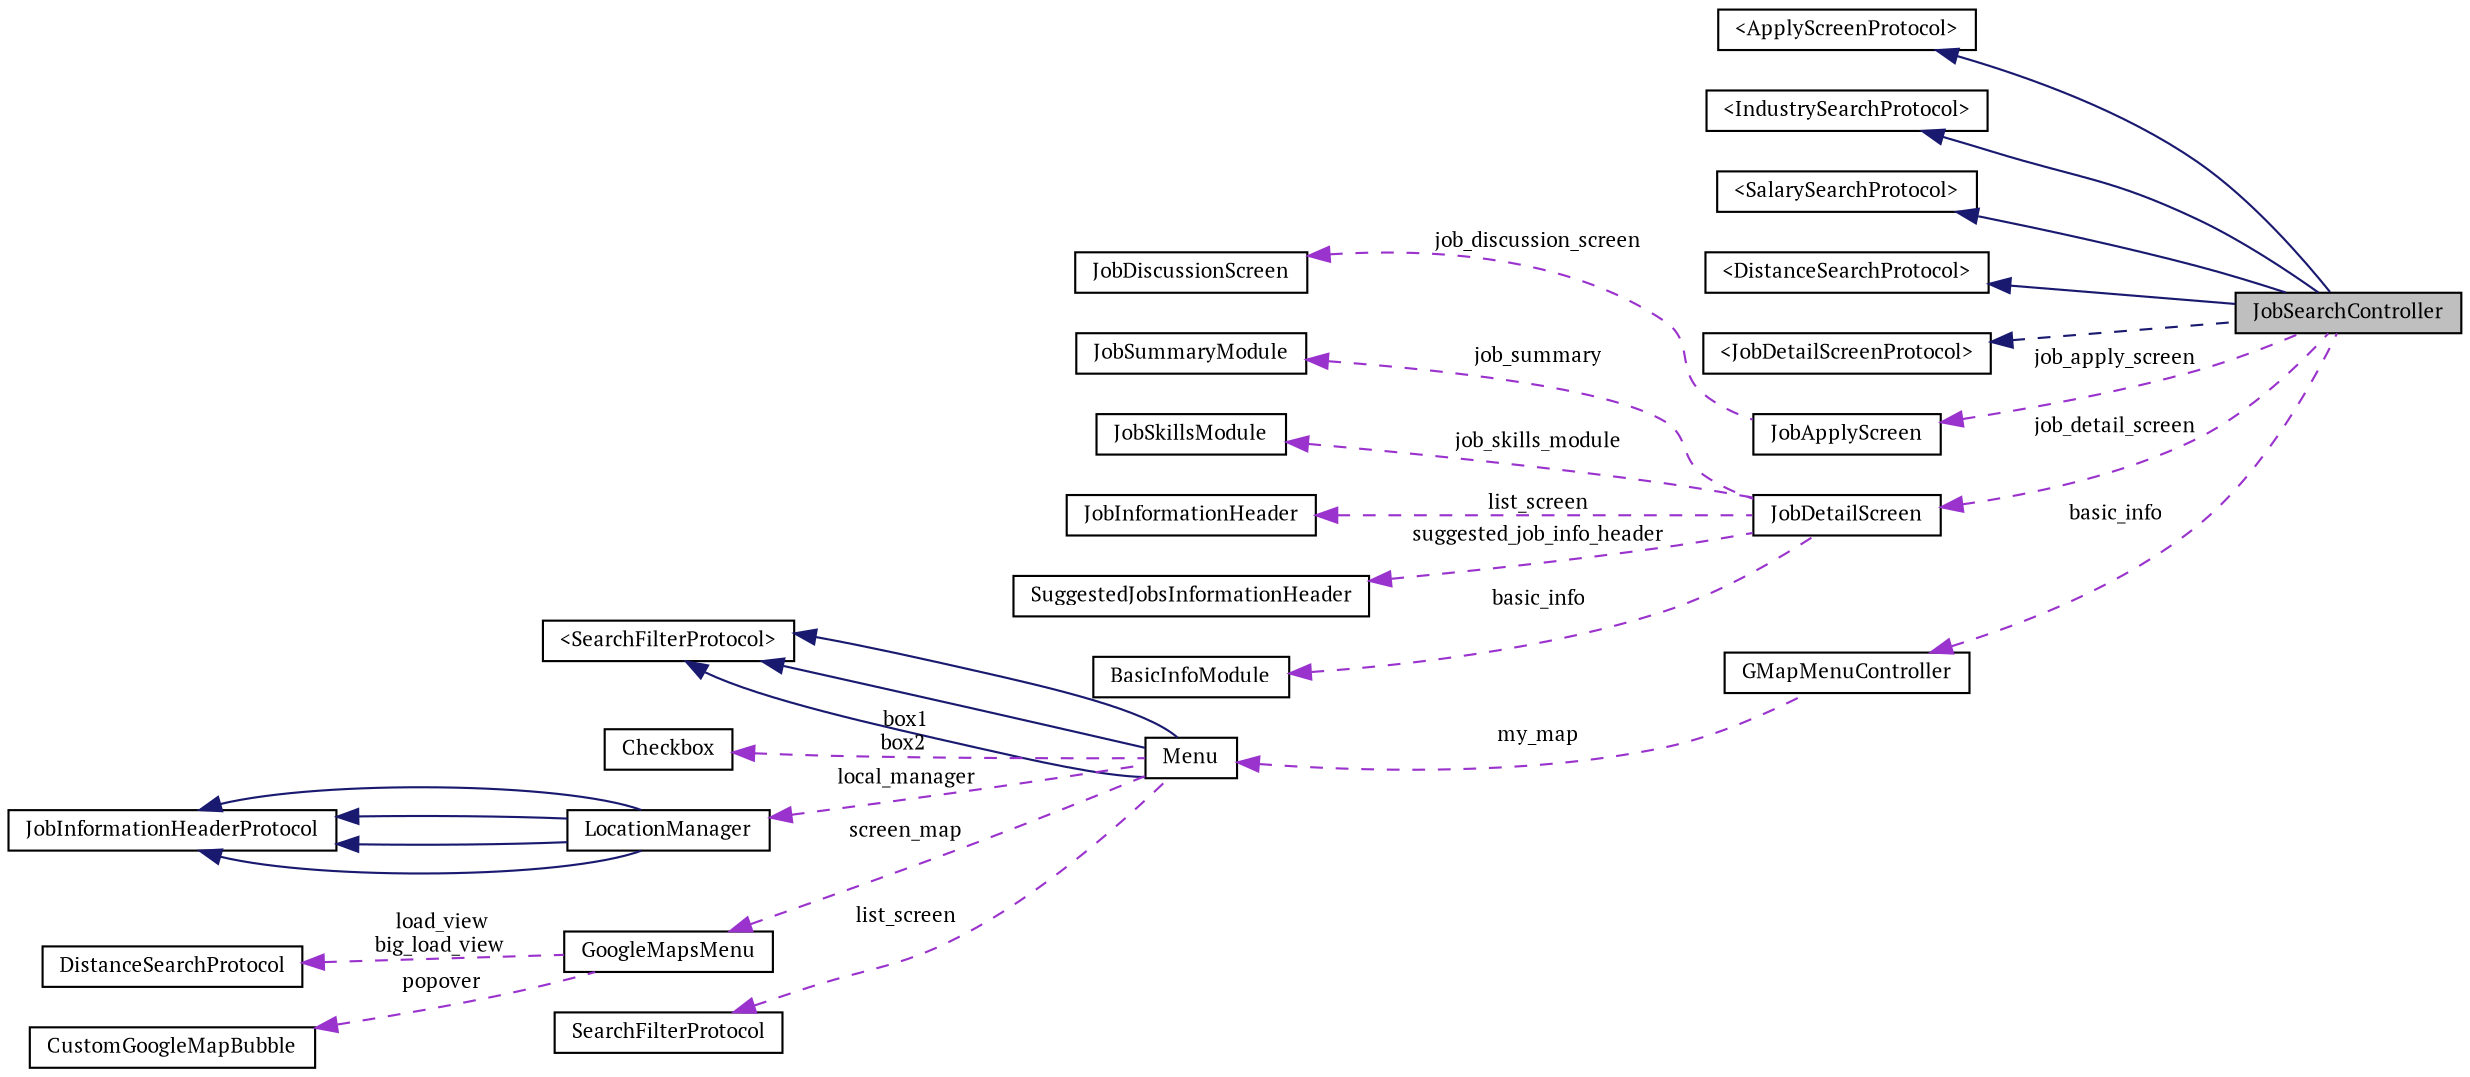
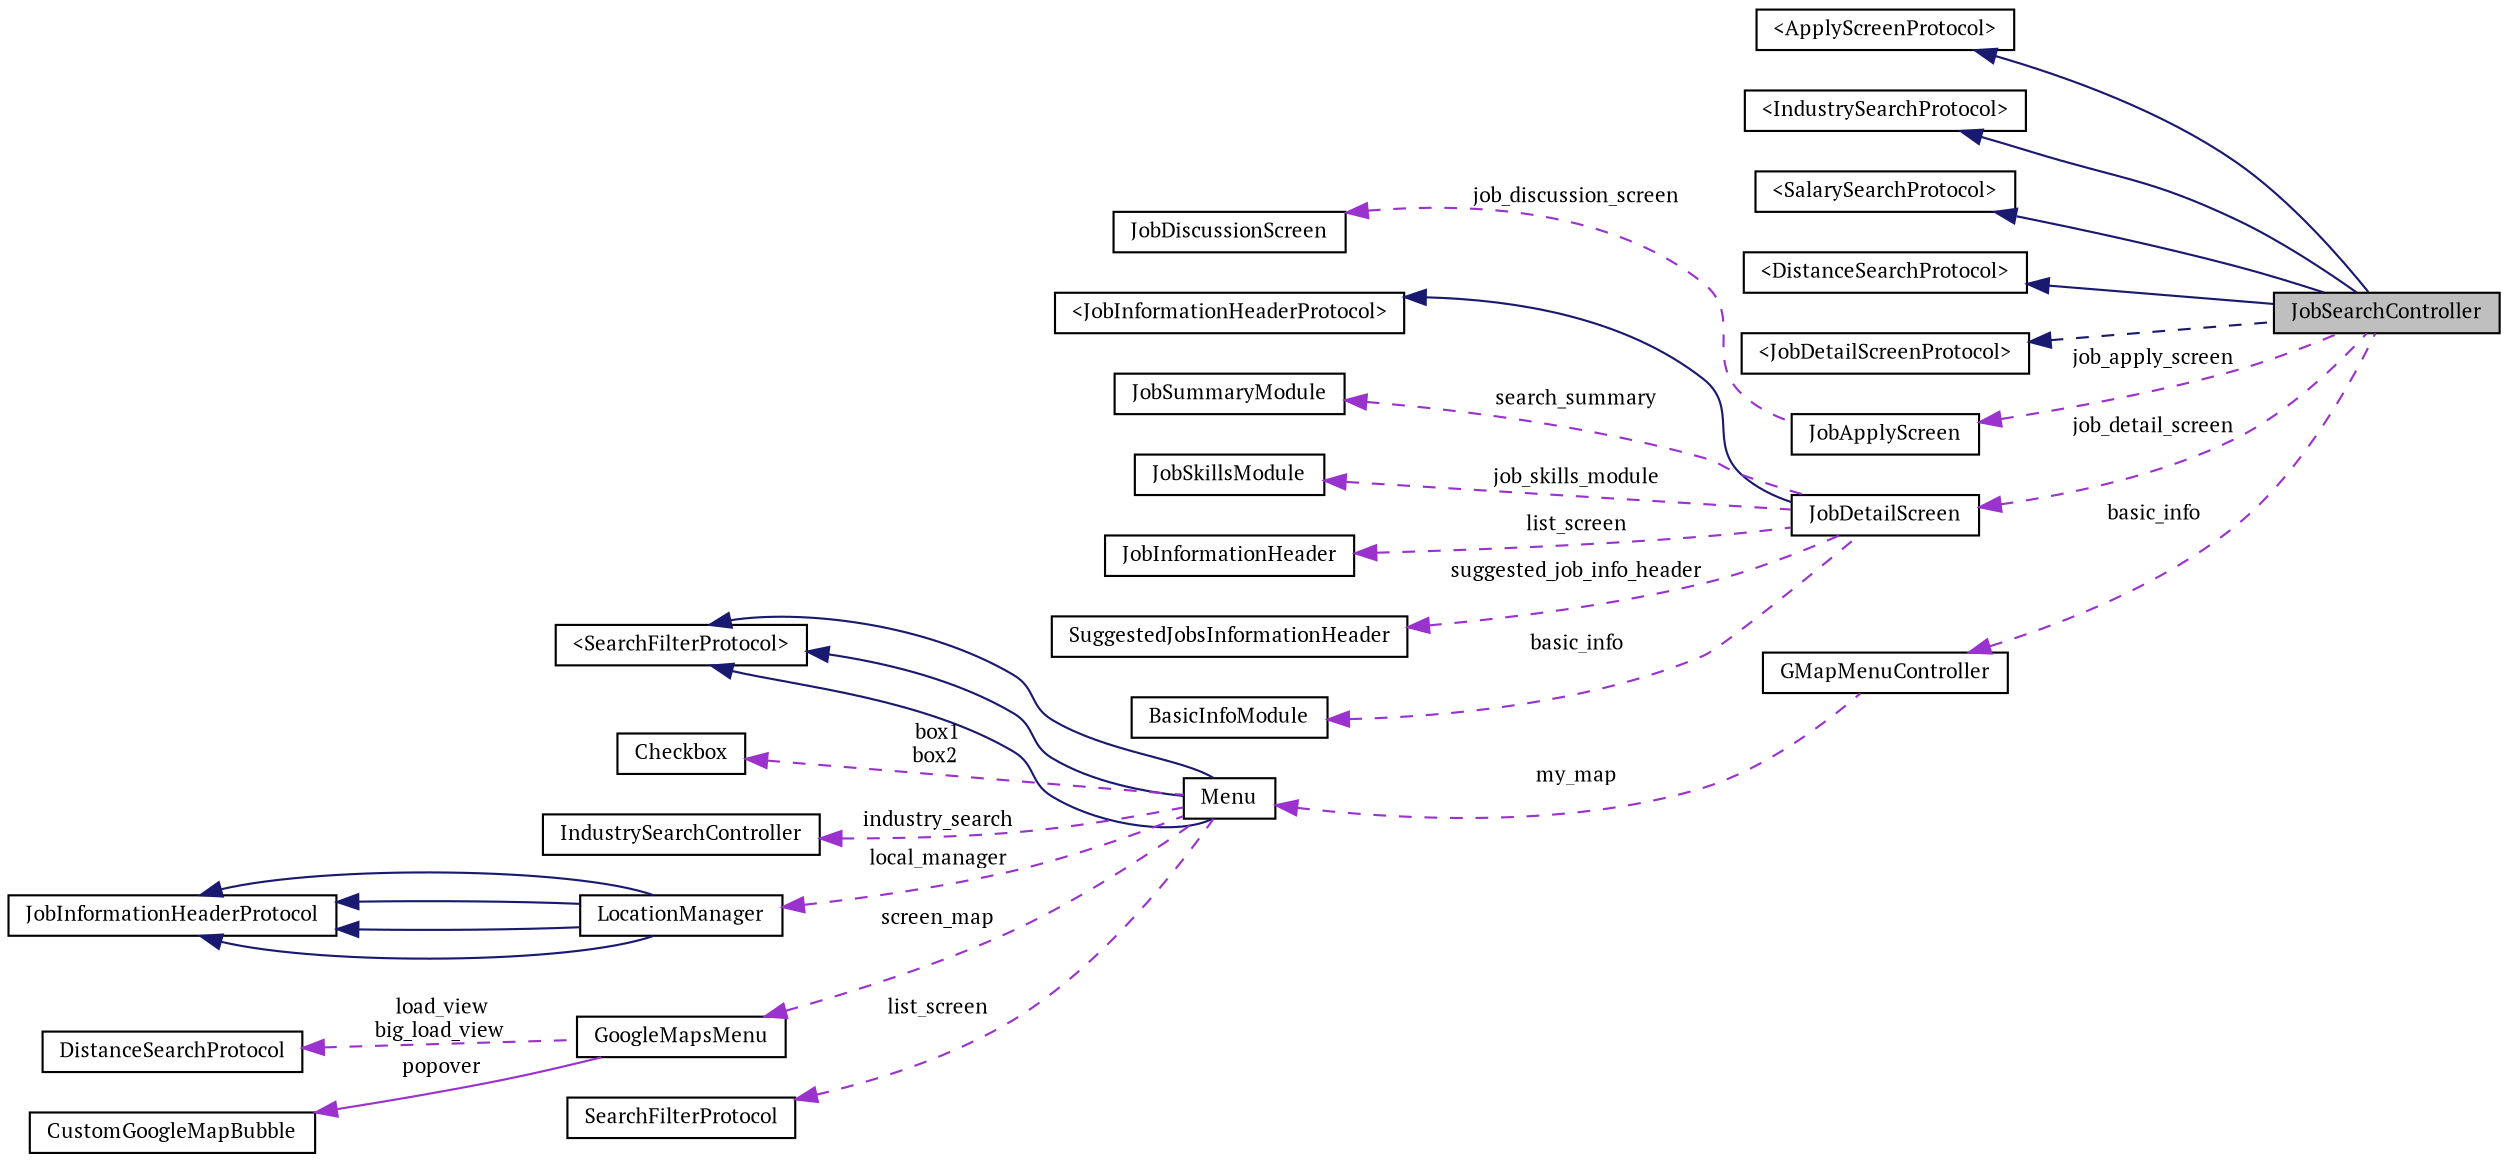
node "<JobInformationHeaderProtocol>": added
edge "JobDetailScreen" -> "JobSummaryModule": label " job_summary" -> " search_summary"
node "IndustrySearchController": added
edge "GoogleMapsMenu" -> "CustomGoogleMapBubble": style dashed -> solid
